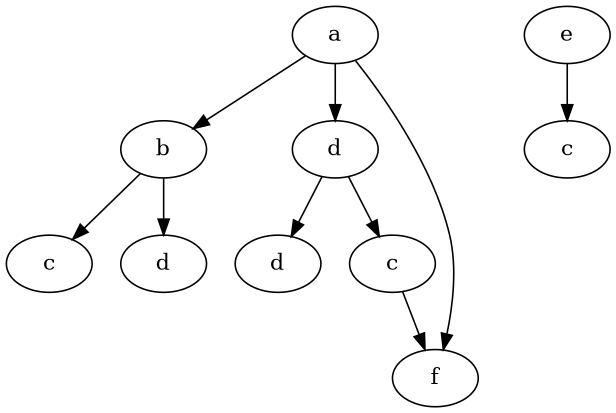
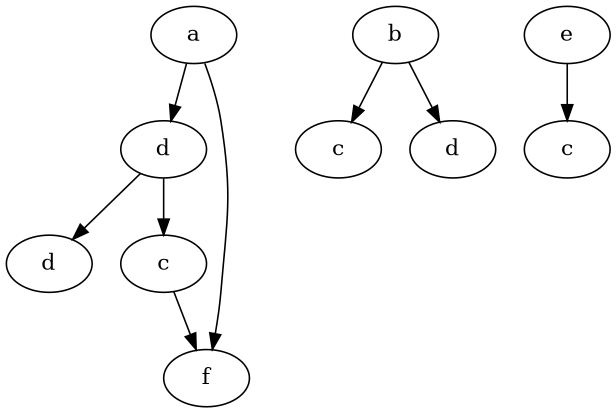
edge "a" -> "b": removed
